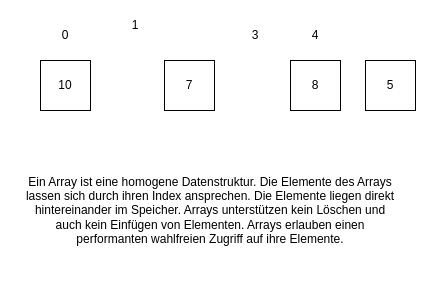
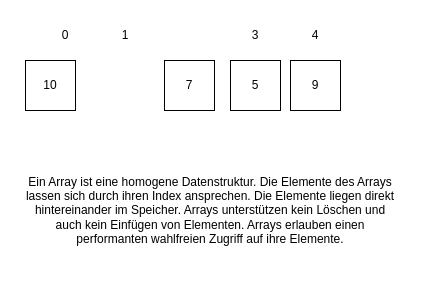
node "1": moved (136, 26) -> (126, 36)
node "10": moved (66, 86) -> (51, 86)
node "8": label "8" -> "9"
node "5": moved (391, 86) -> (256, 86)
